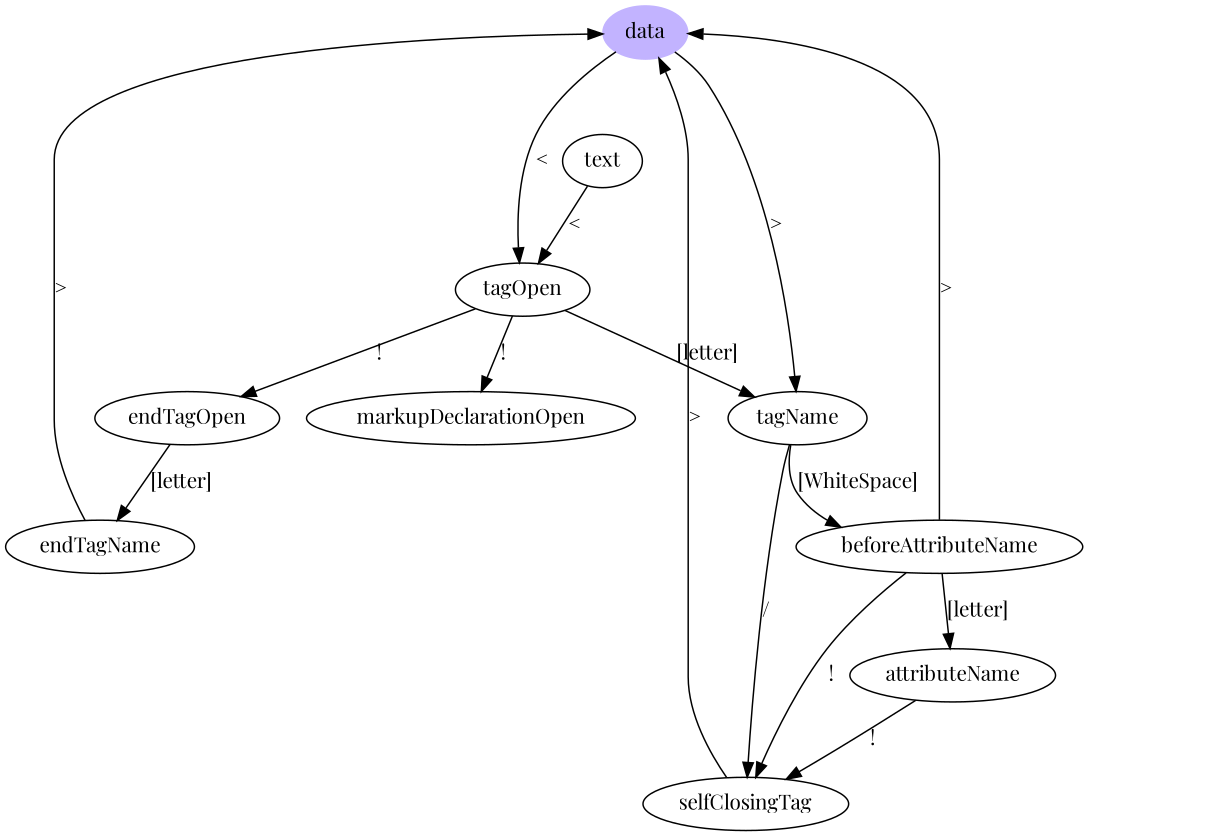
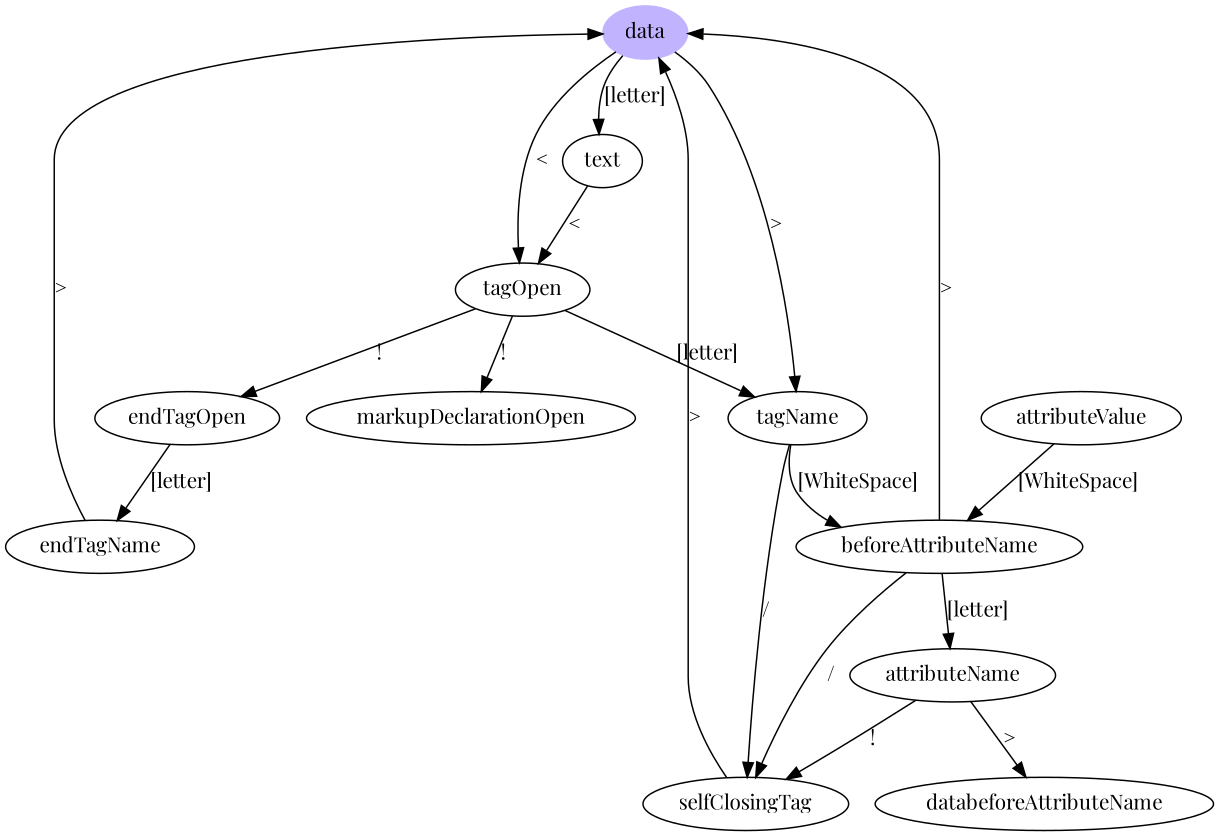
edge "data" -> "text": added, label "[letter]"
node "attributeValue": added
edge "beforeAttributeName" -> "selfClosingTag": label "!" -> "/"
node "databeforeAttributeName": added
